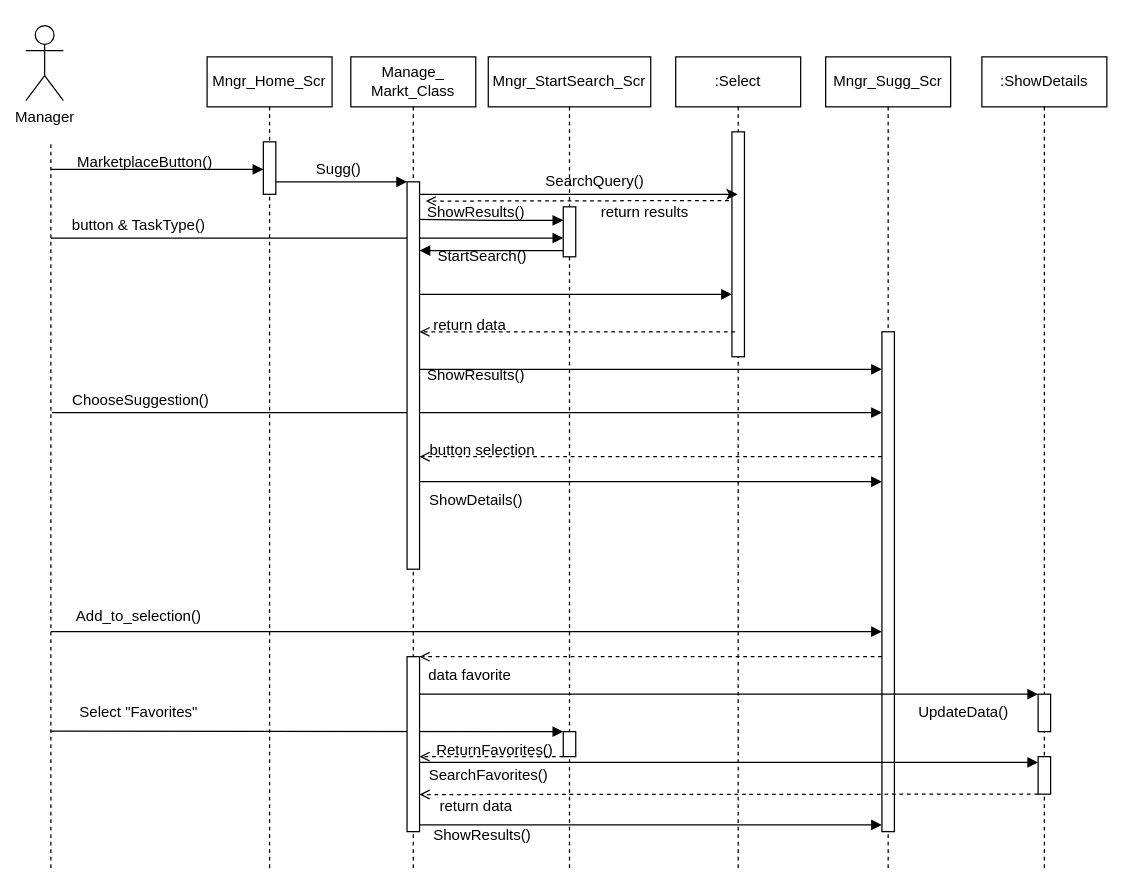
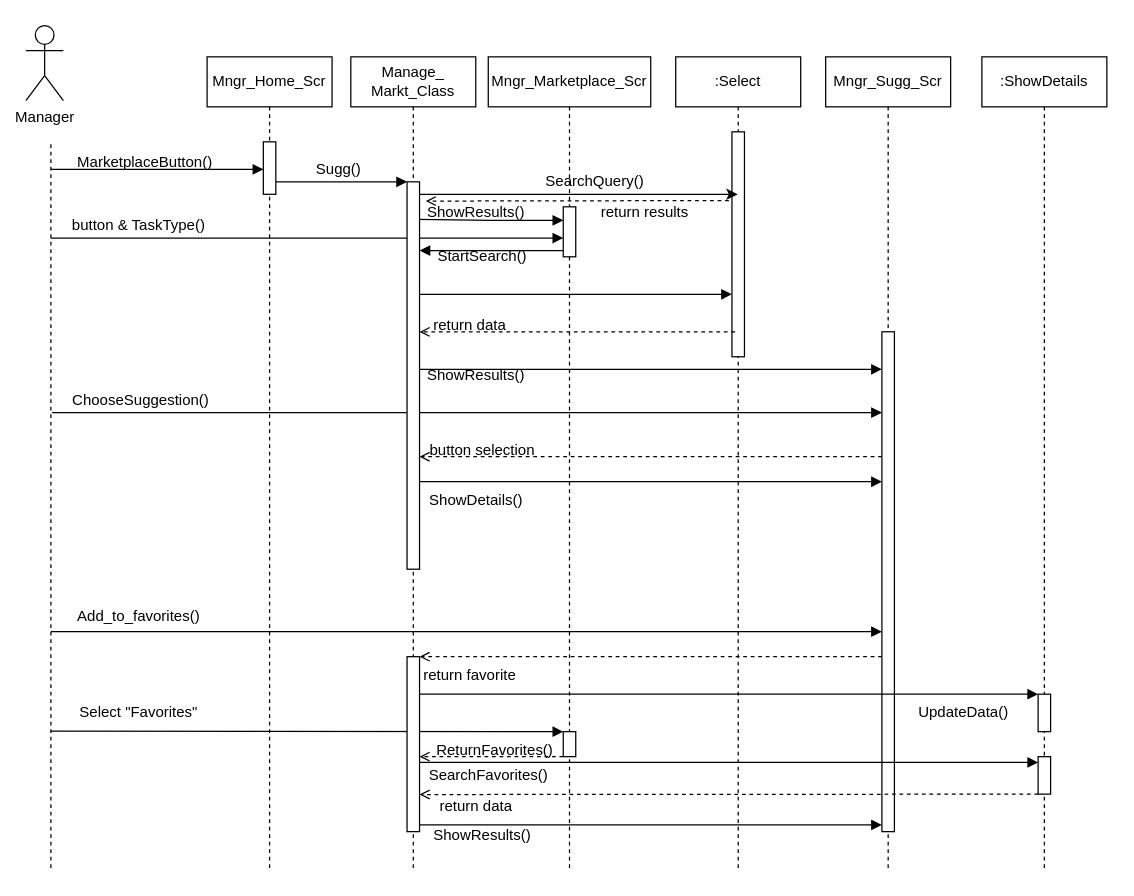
node "Mngr_StartSearch_Scr": label "Mngr_StartSearch_Scr" -> "Mngr_Marketplace_Scr"
node "Add_to_selection()": label "Add_to_selection()" -> "Add_to_favorites()"
node "data favorite": label "data favorite" -> "return favorite"
